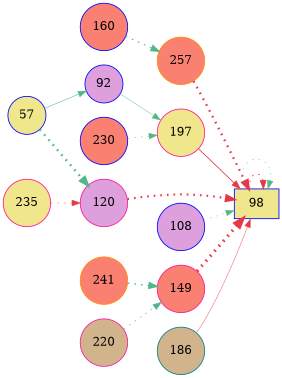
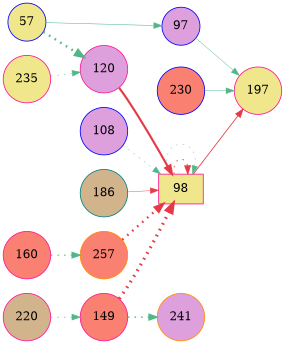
node "160": color blue -> deeppink
node "92": label "92" -> "97"
edge "230" -> "197": style dotted -> bold
edge "197" -> "98": reversed
edge "120" -> "98": style dotted -> bold
edge "235" -> "120": color #e63946 -> #52b788
node "98": color blue -> deeppink
node "241": fillcolor salmon -> plum
edge "241" -> "149": reversed
